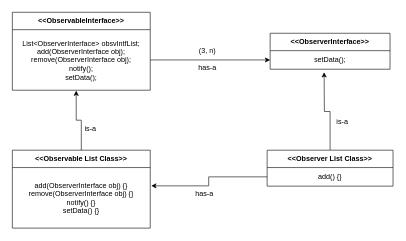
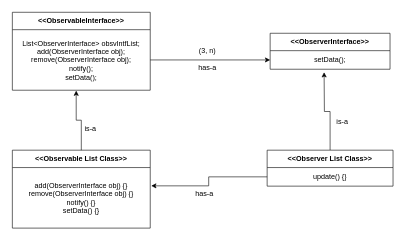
node "add() {}": label "add() {}" -> "update() {}"
